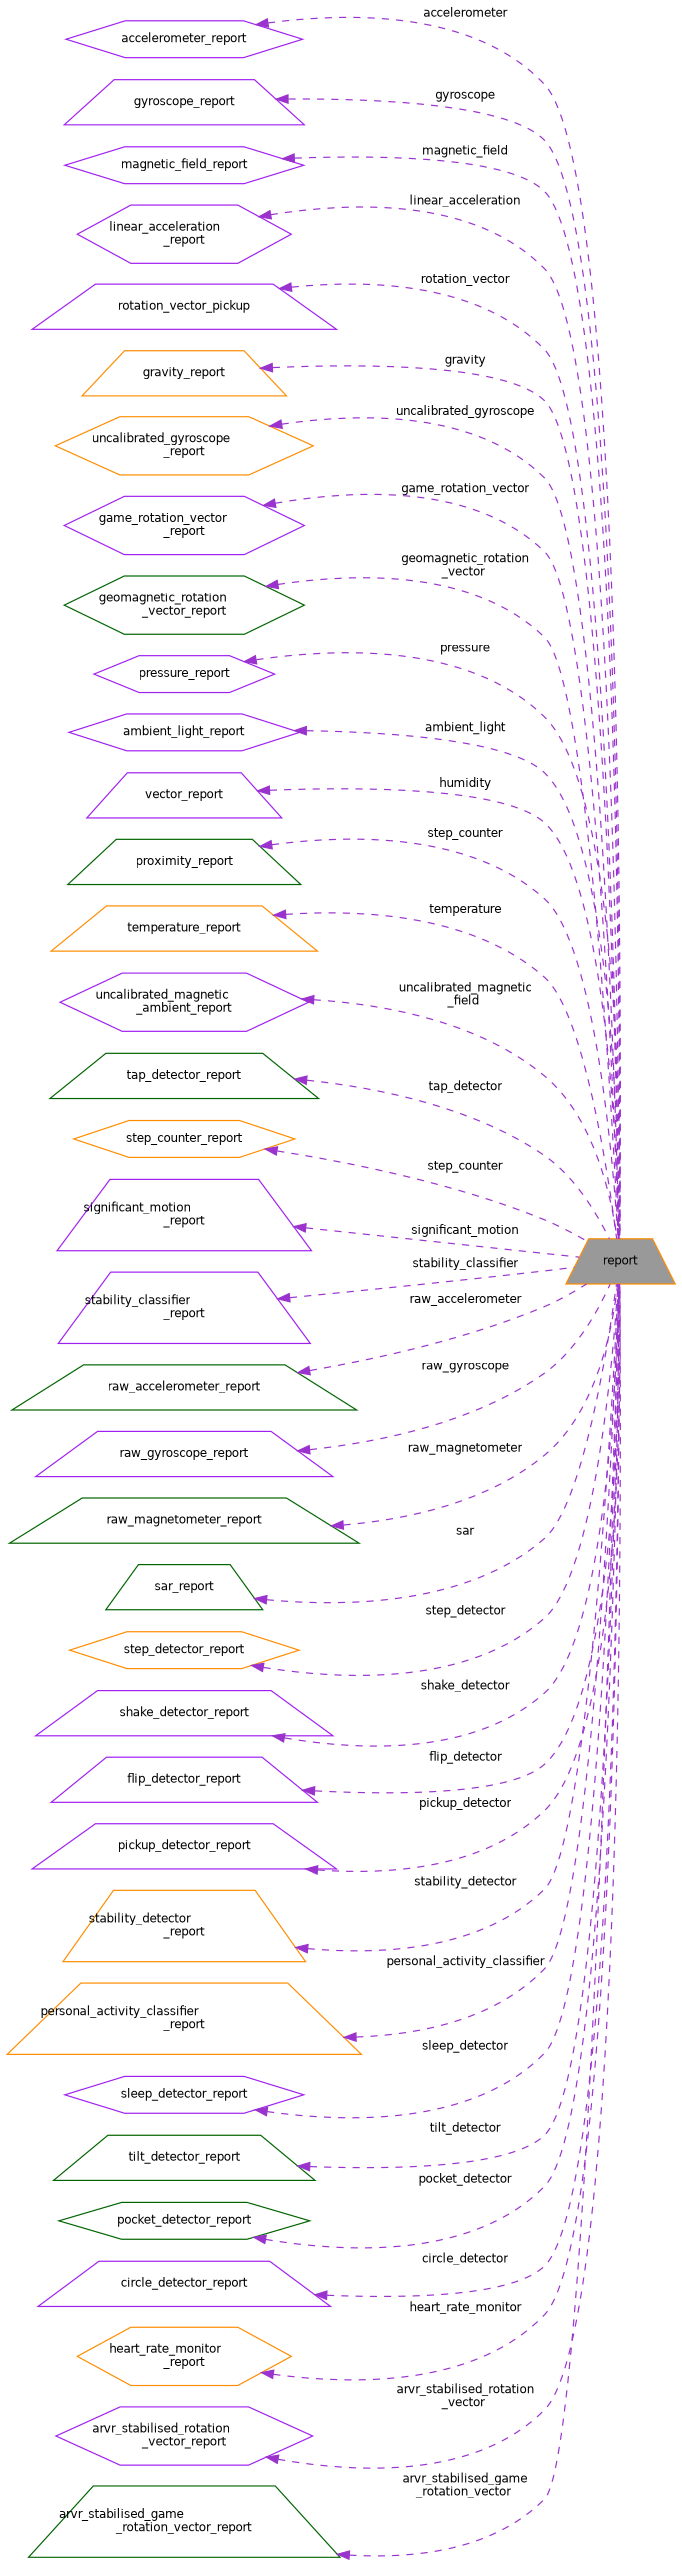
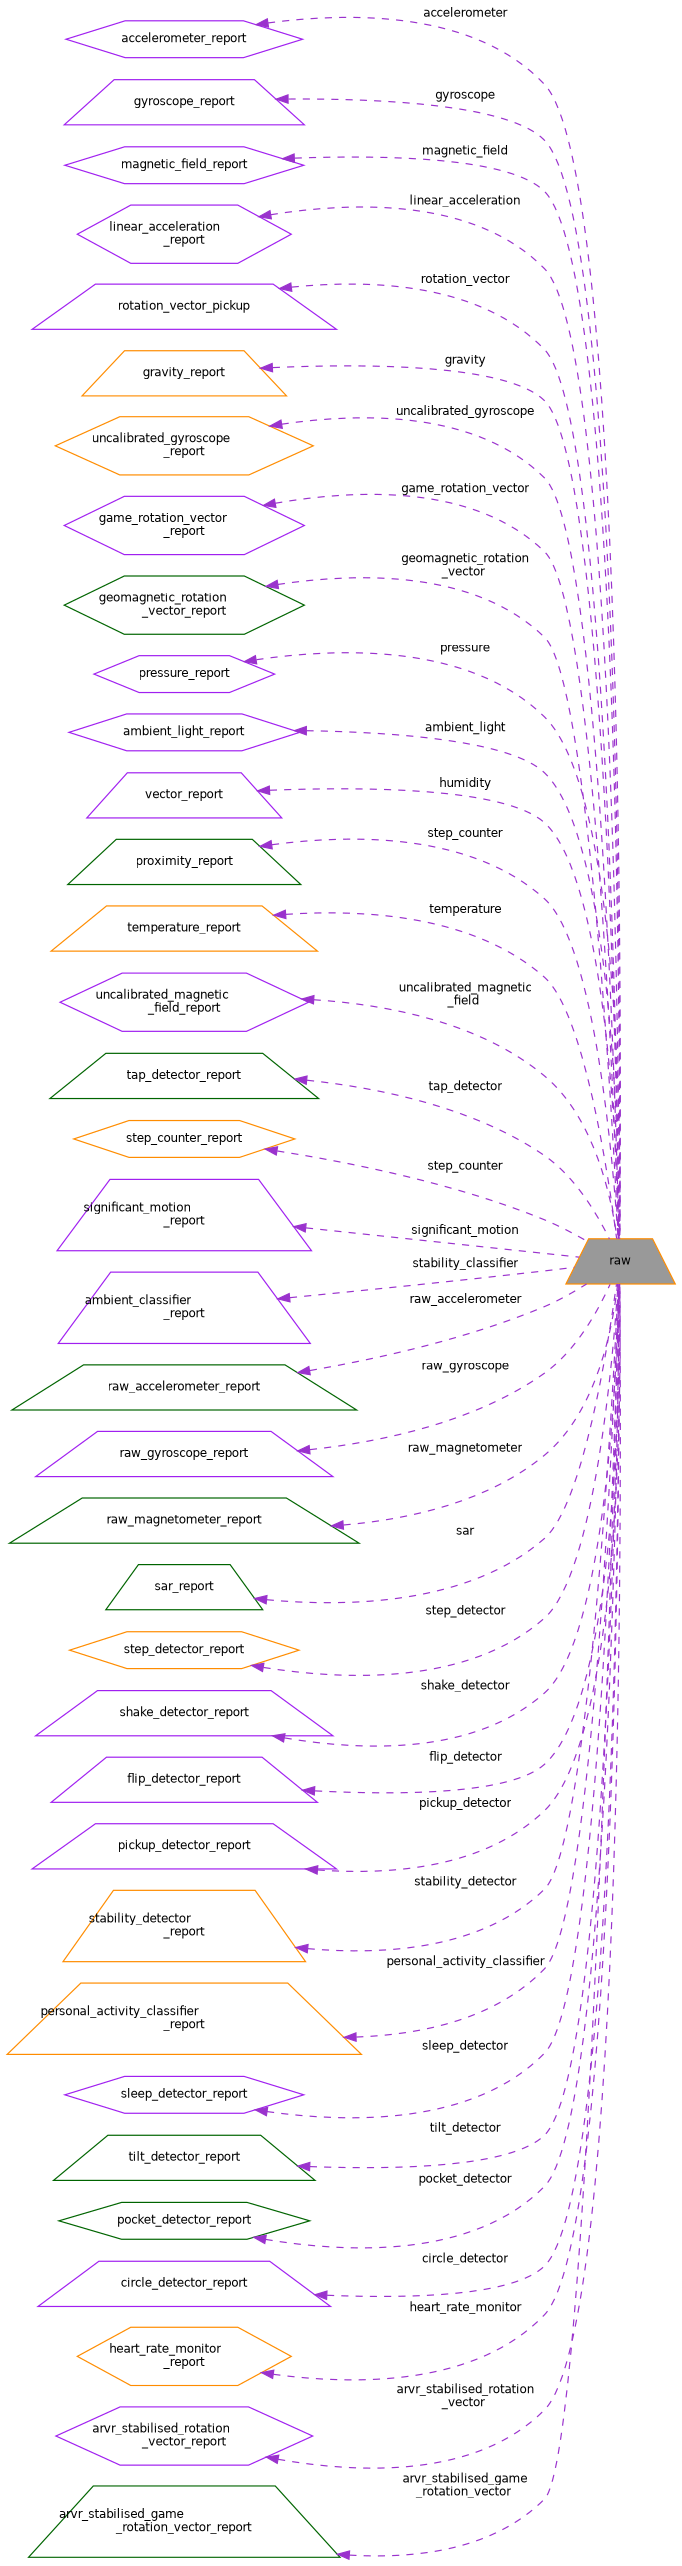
node "uncalibrated_magnetic _ambient_report": label "uncalibrated_magnetic _ambient_report" -> "uncalibrated_magnetic _field_report"
node "report": label "report" -> "raw"
node "stability_classifier _report": label "stability_classifier _report" -> "ambient_classifier _report"
